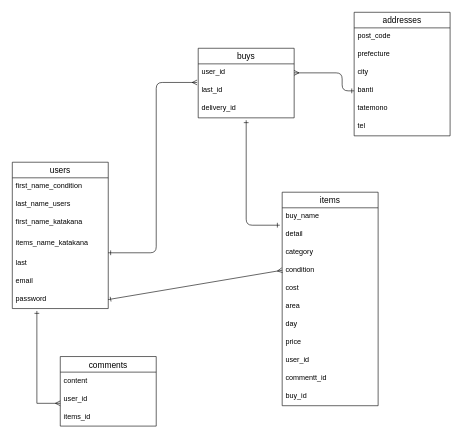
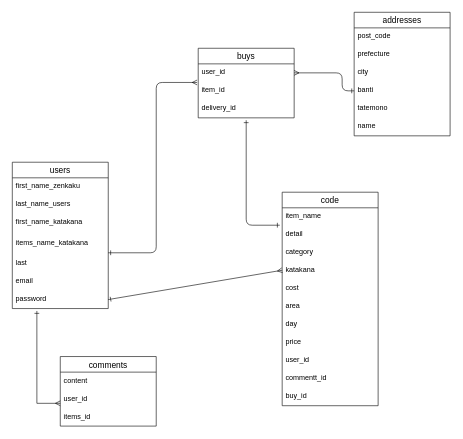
node "last_id": label "last_id" -> "item_id"
node "tel": label "tel" -> "name"
node "first_name_condition": label "first_name_condition" -> "first_name_zenkaku"
node "items": label "items" -> "code"
node "buy_name": label "buy_name" -> "item_name"
node "condition": label "condition" -> "katakana"
